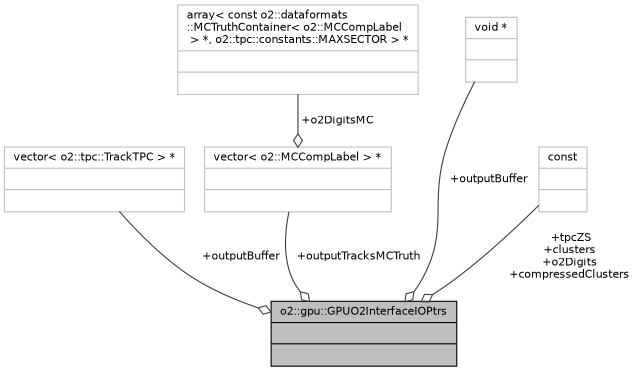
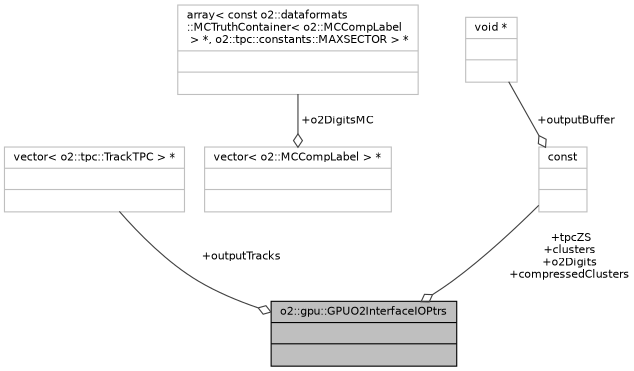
edge "void *" -> "o2::gpu::GPUO2InterfaceIOPtrs": now "void *" -> "const"
edge "vector< o2::MCCompLabel > *" -> "o2::gpu::GPUO2InterfaceIOPtrs": removed, label "+outputTracksMCTruth"
edge "vector< o2::tpc::TrackTPC > *" -> "o2::gpu::GPUO2InterfaceIOPtrs": label " +outputBuffer" -> " +outputTracks"
